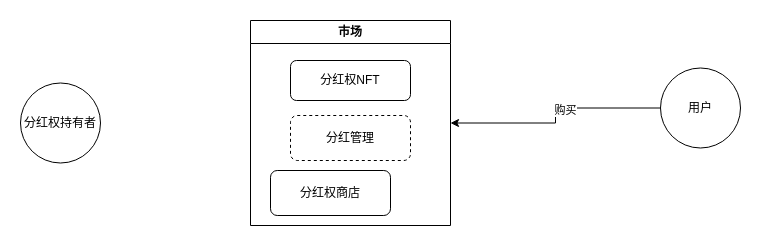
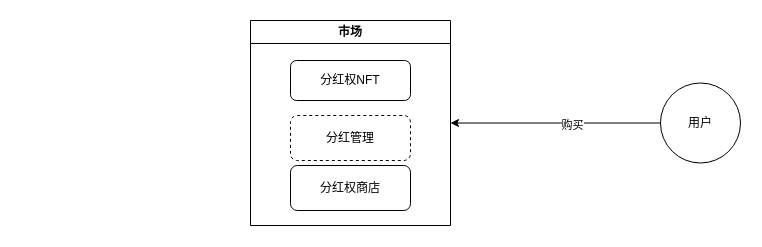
node "用户": moved (701, 108) -> (701, 123)
node "分红权持有者": removed
node "分红权商店": moved (331, 193) -> (351, 188)
